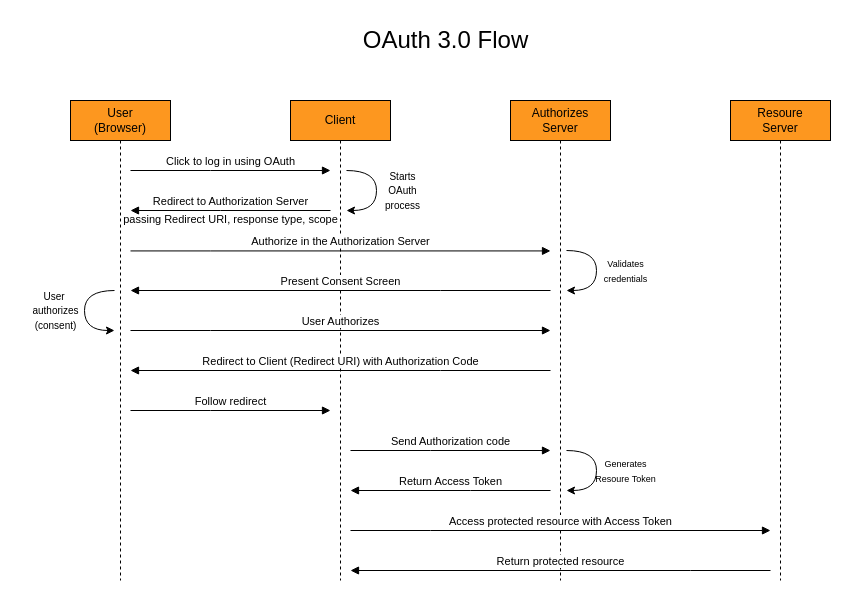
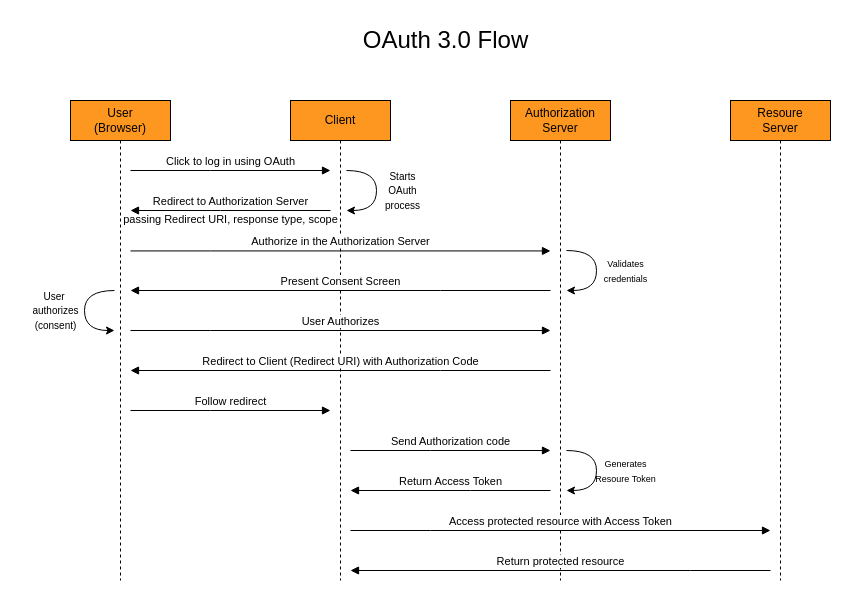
node "Authorizes Server": label "Authorizes Server" -> "Authorization Server"
